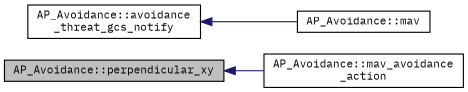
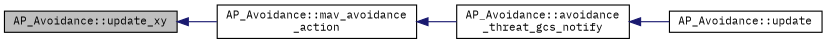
node "AP_Avoidance::mav": label "AP_Avoidance::mav" -> "AP_Avoidance::update"
edge "AP_Avoidance::avoidance _threat_gcs_notify" -> "AP_Avoidance::mav_avoidance _action": added
node "AP_Avoidance::perpendicular_xy": label "AP_Avoidance::perpendicular_xy" -> "AP_Avoidance::update_xy"
